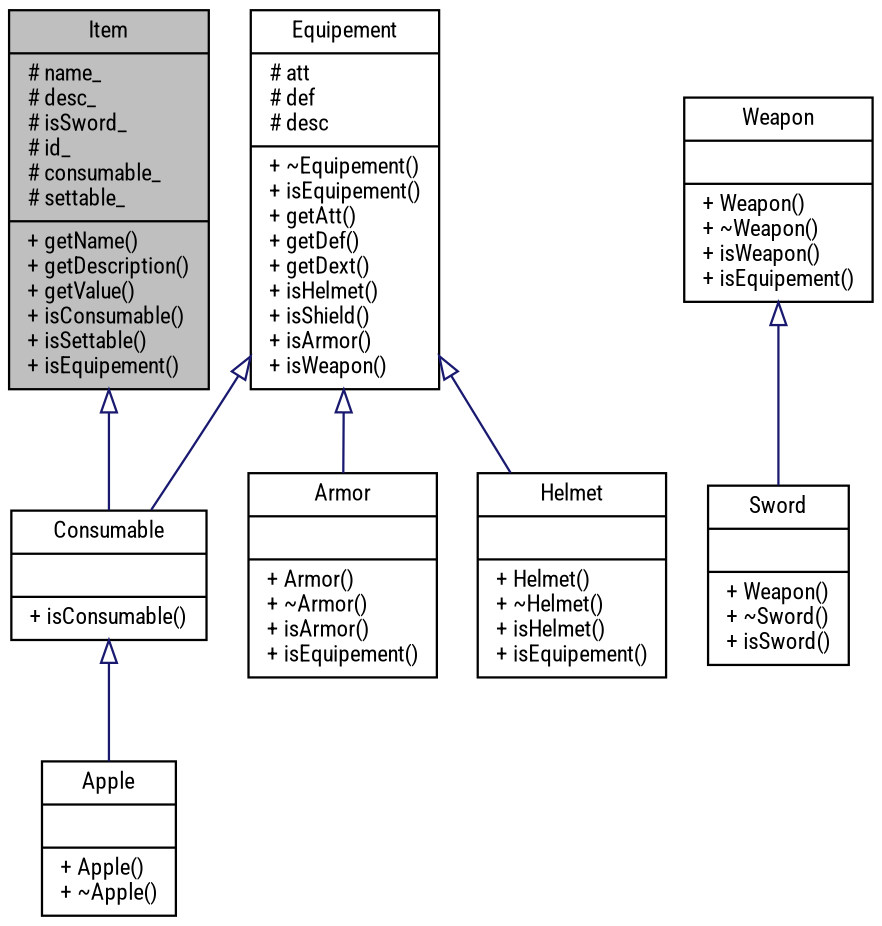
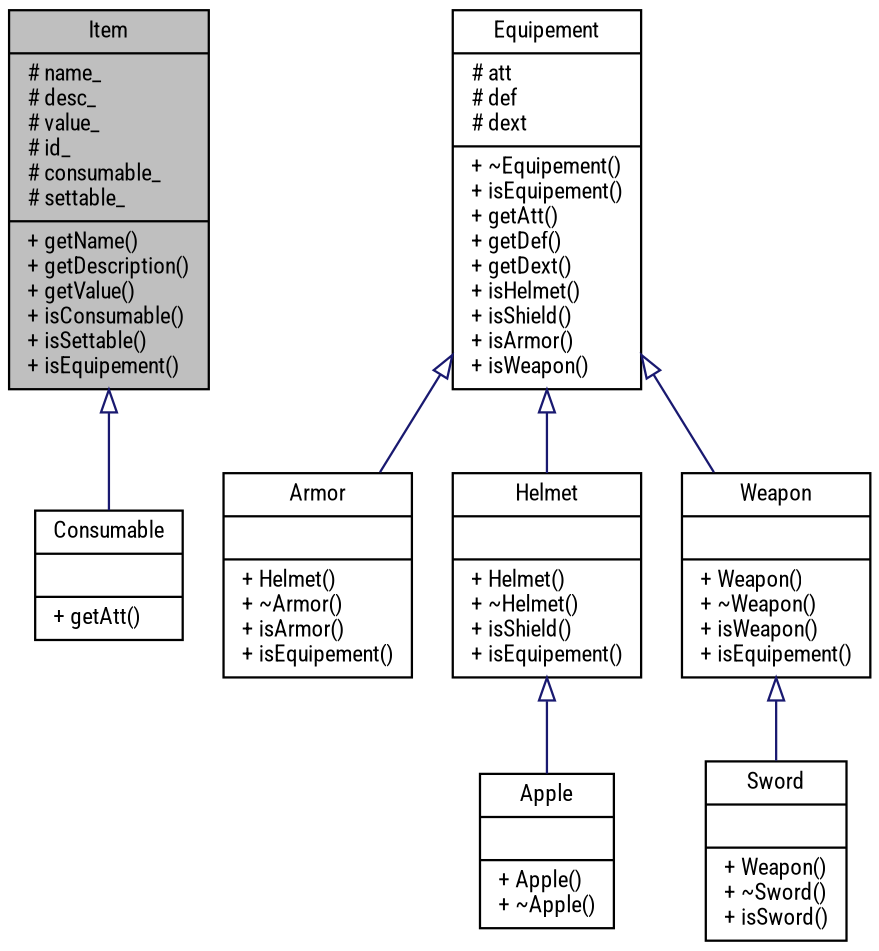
node "Item": text "# isSword_" -> "# value_"
node "Equipement": text "# desc" -> "# dext"
edge "Consumable" -> "Equipement": now "Weapon" -> "Equipement"
node "Armor": text "+ Armor()" -> "+ Helmet()"
node "Consumable": text "+ isConsumable()" -> "+ getAtt()"
node "Helmet": text "+ isHelmet()" -> "+ isShield()"
edge "Apple" -> "Consumable": now "Apple" -> "Helmet"
